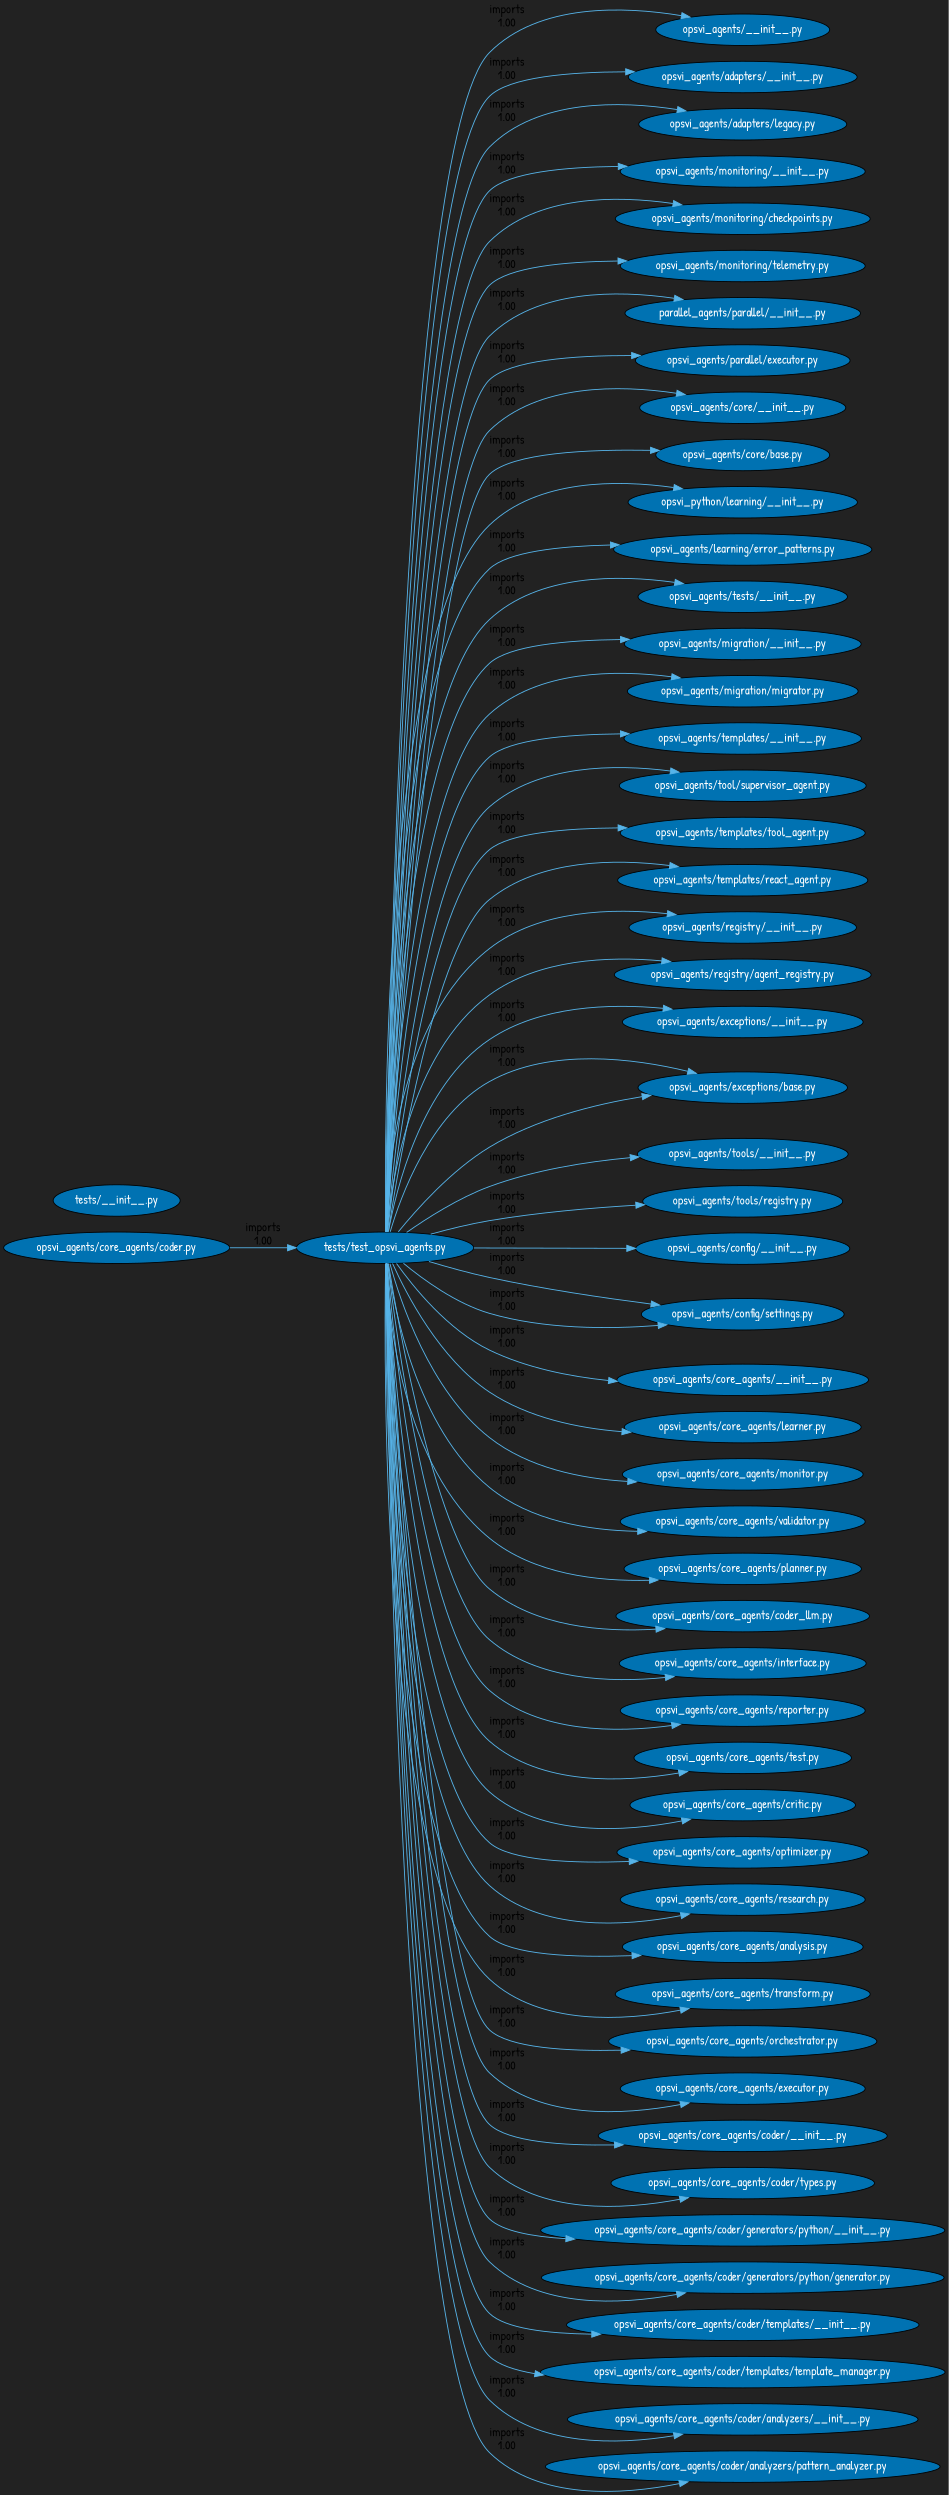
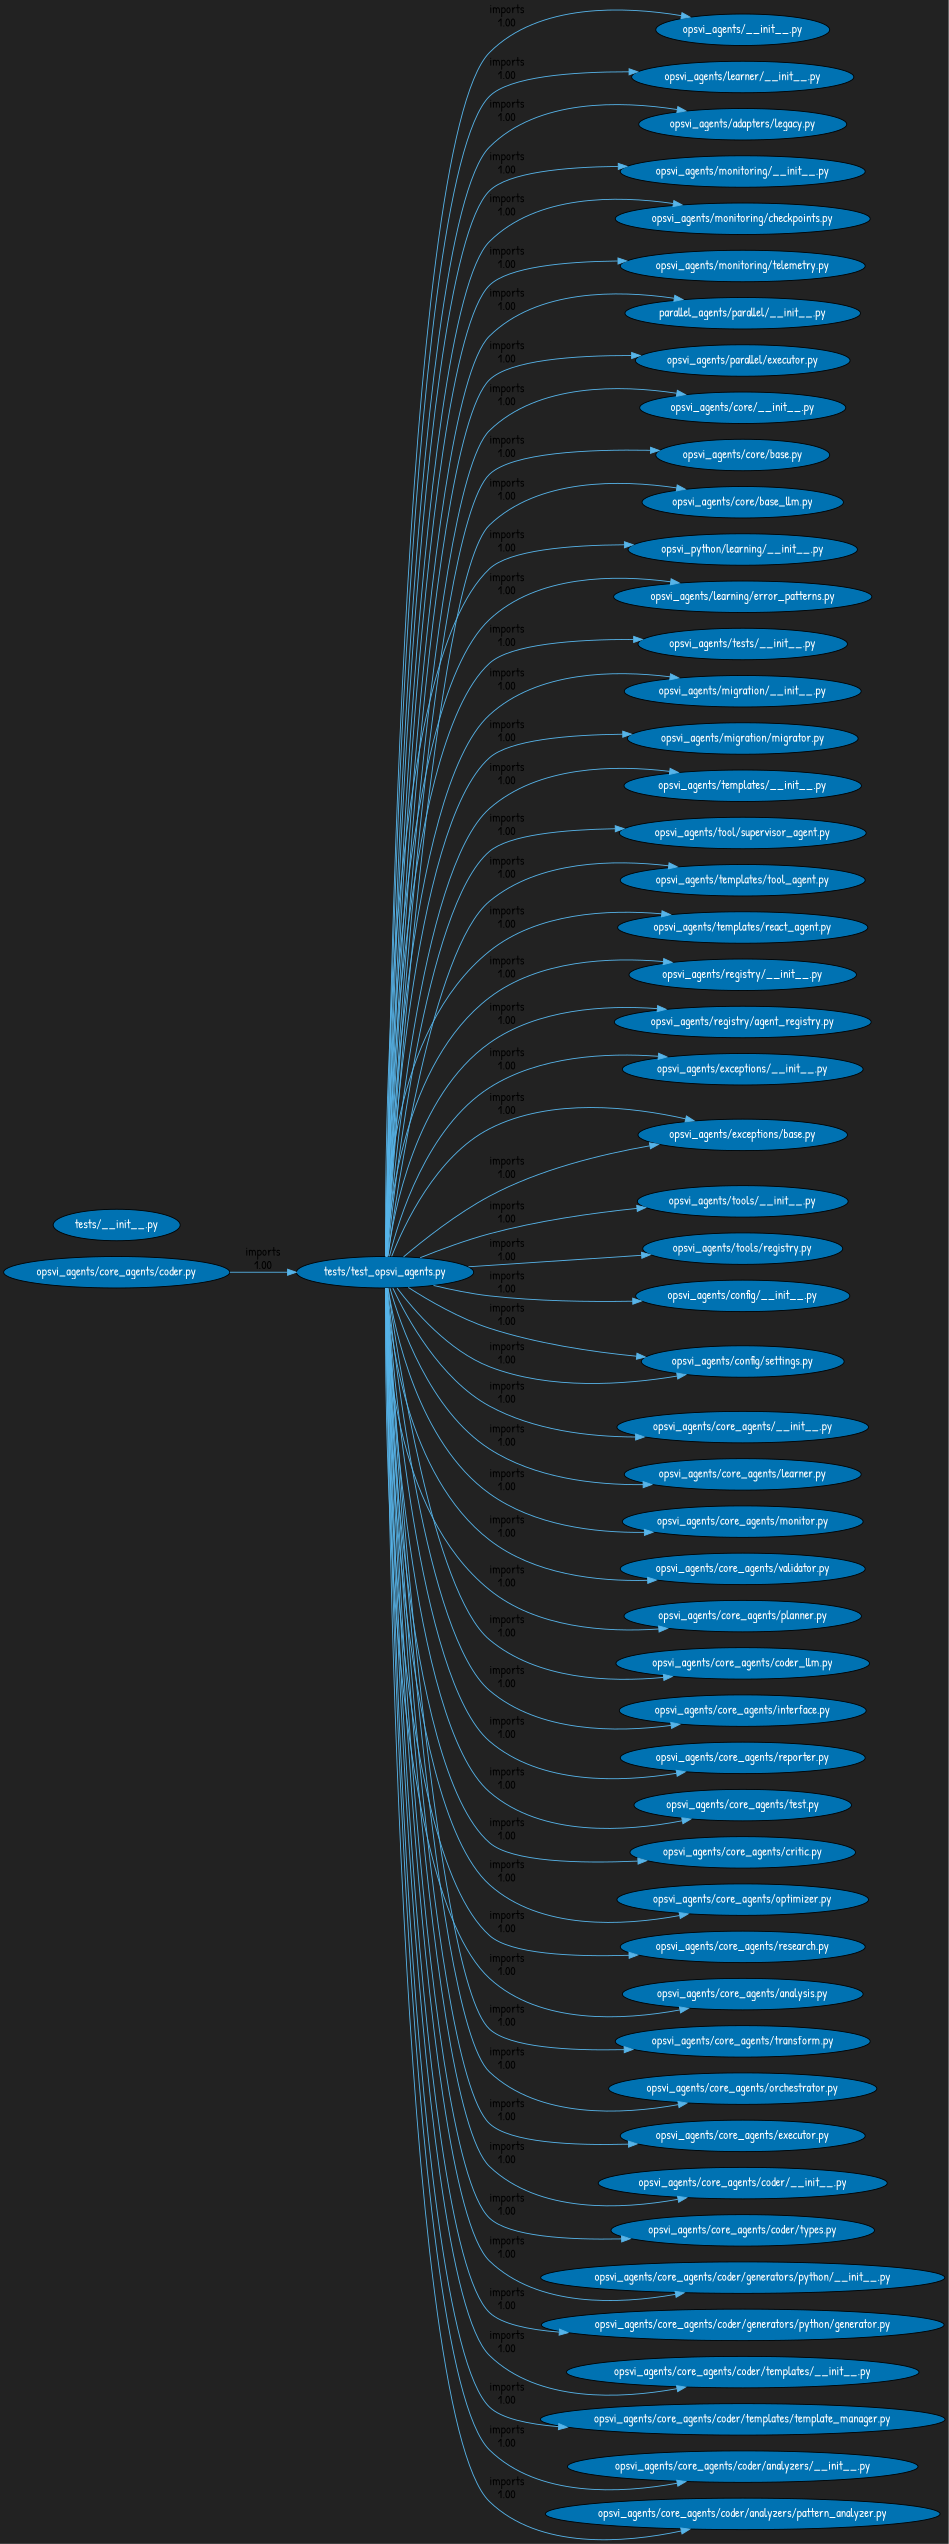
node "opsvi_agents/adapters/__init__.py": label "opsvi_agents/adapters/__init__.py" -> "opsvi_agents/learner/__init__.py"
node "opsvi_agents/core/base_llm.py": added
